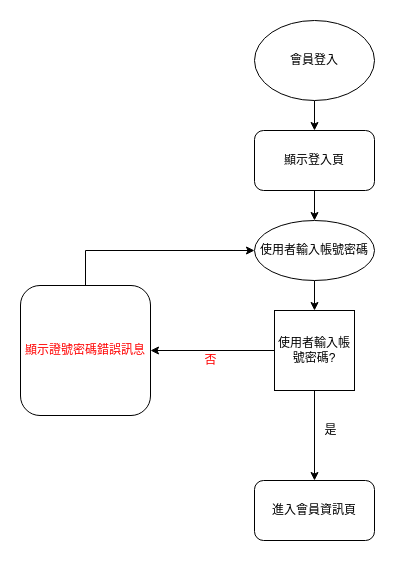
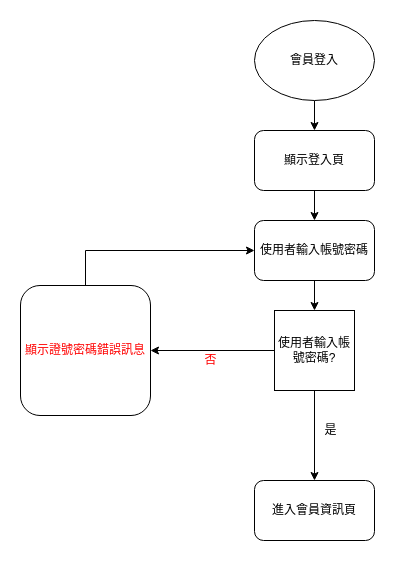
node "使用者輸入帳號密碼": shape ellipse -> rounded rectangle
